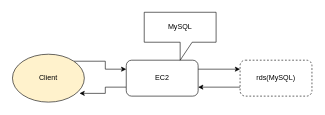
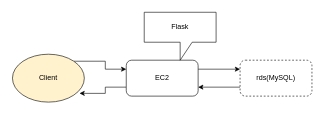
node "MySQL": label "MySQL" -> "Flask"
